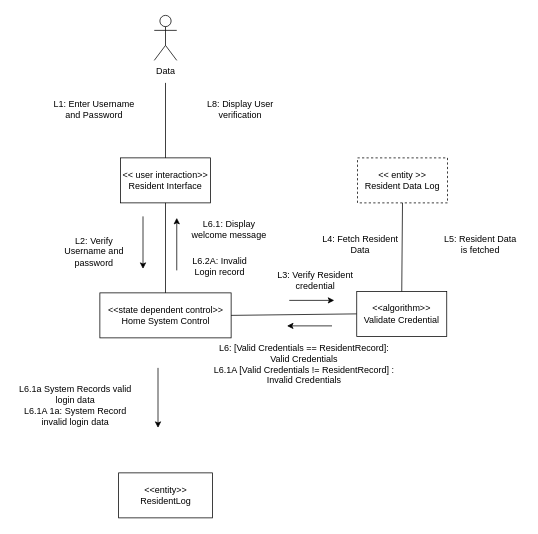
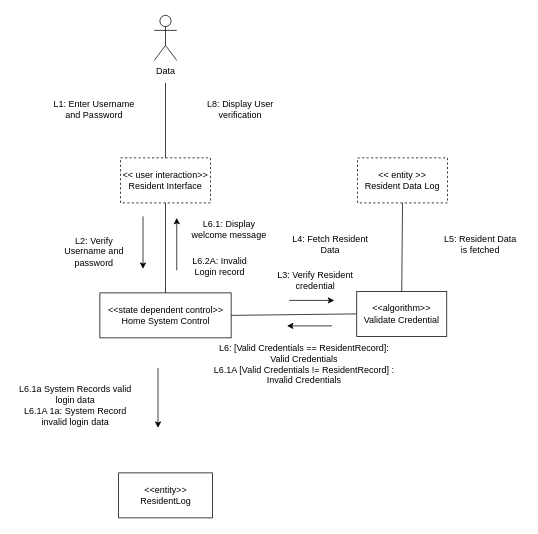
node "<< user interaction>> Resident Interface": style solid -> dashed
node "L4: Fetch Resident Data": moved (360, 244) -> (330, 244)
